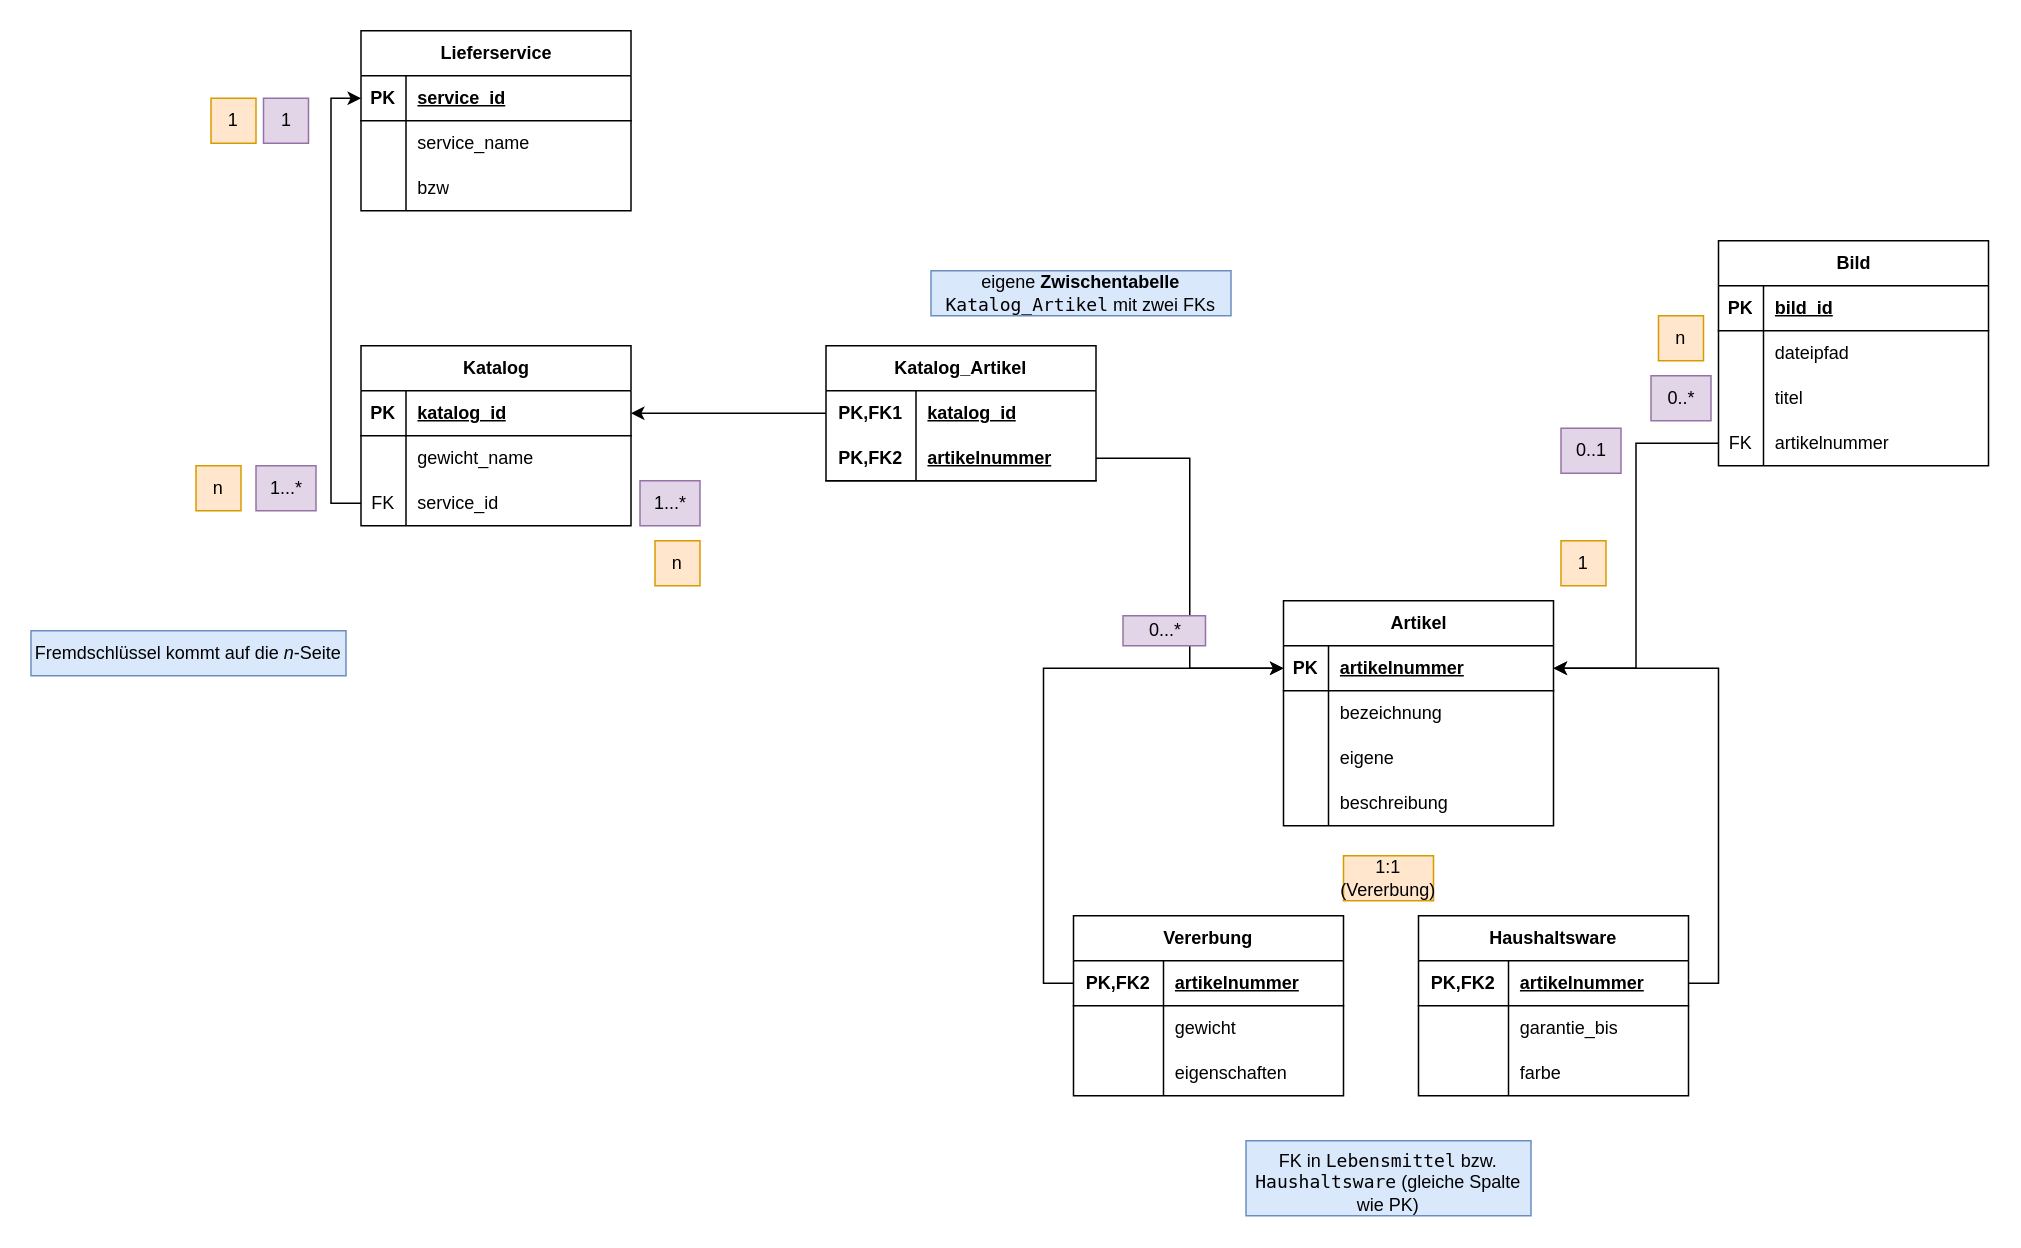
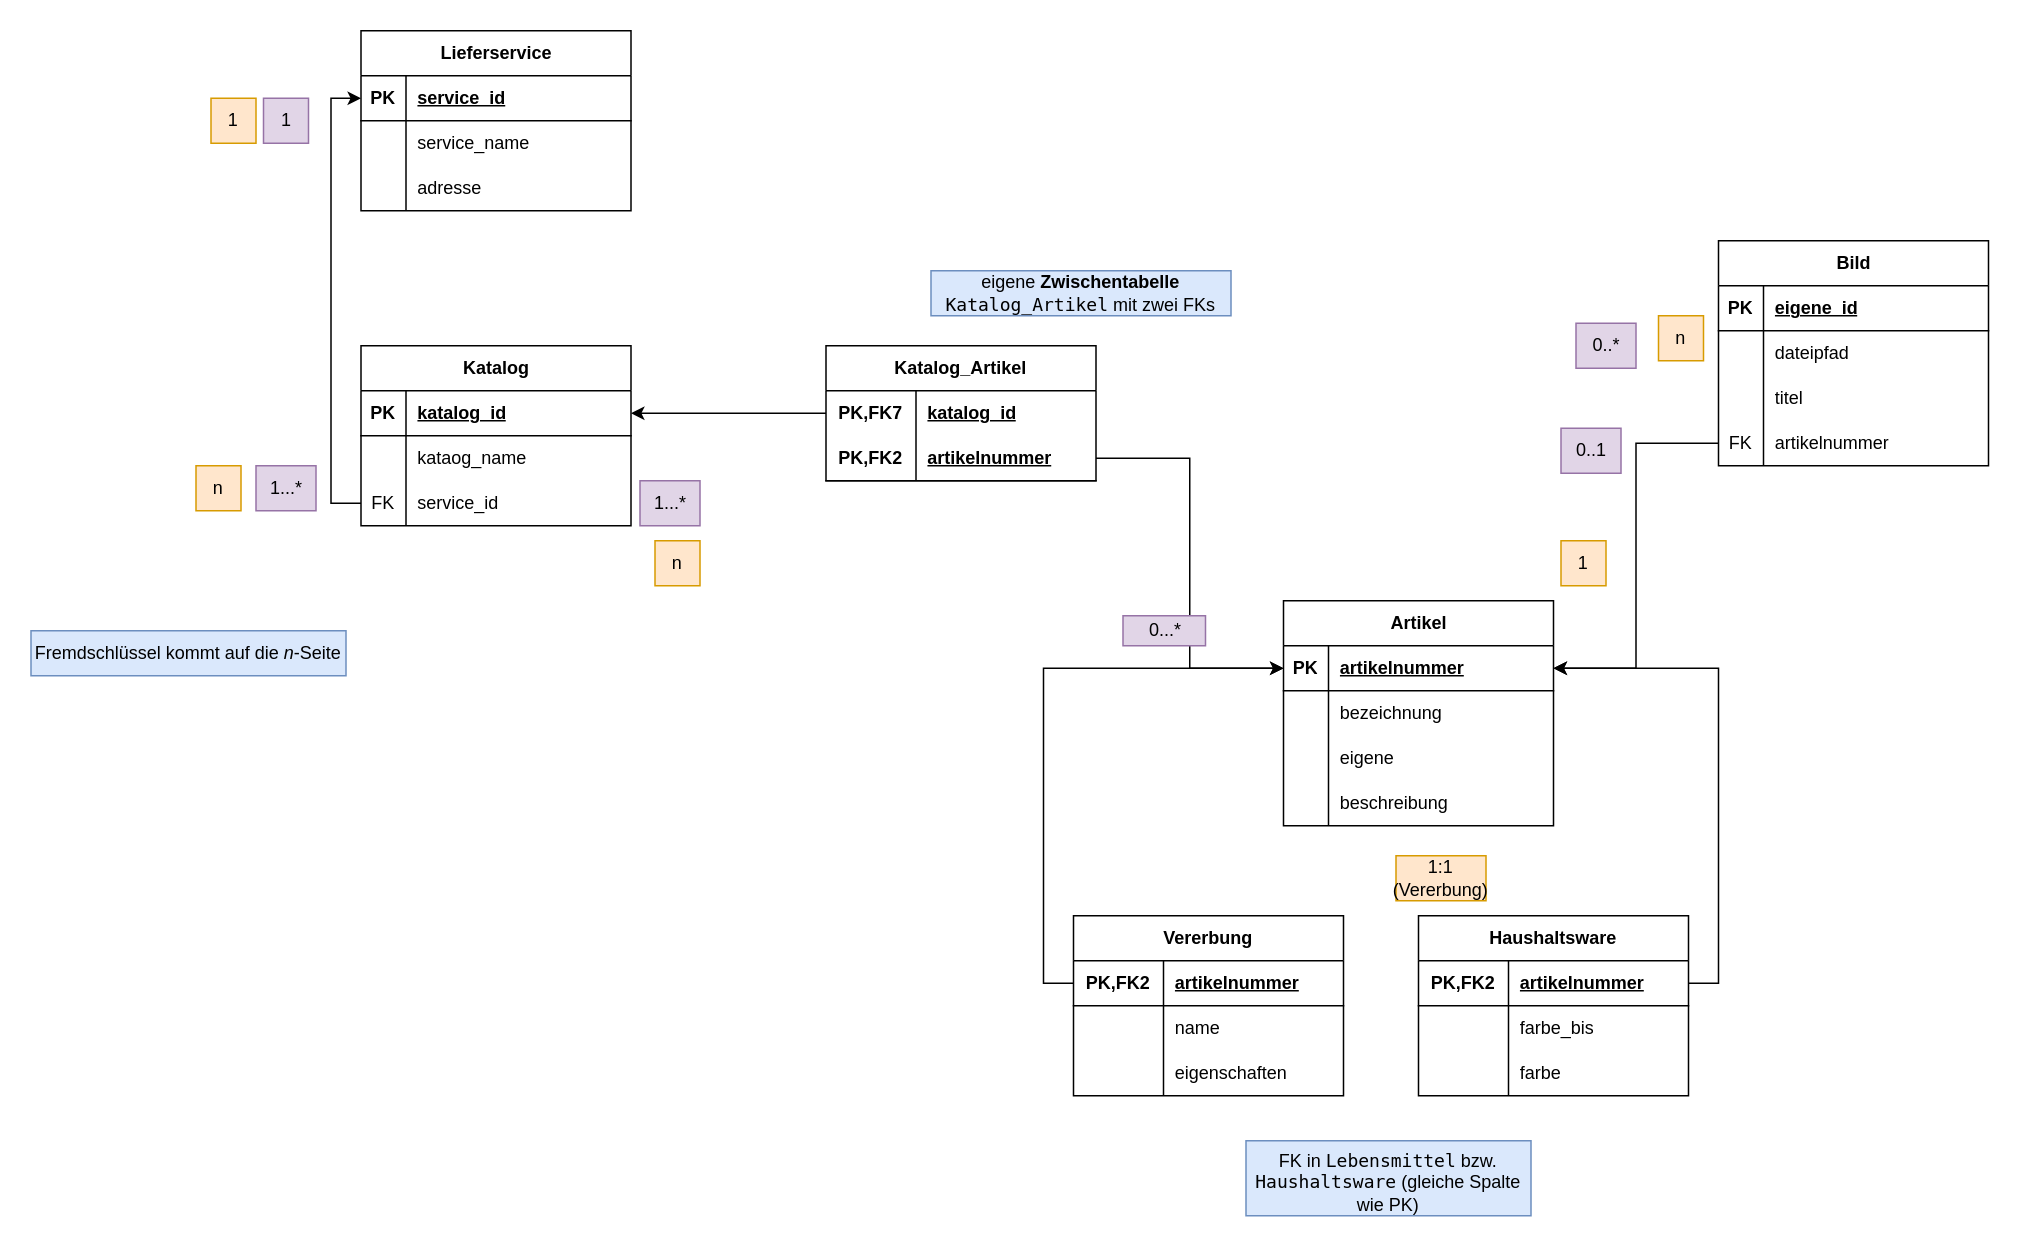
node "bzw": label "bzw" -> "adresse"
node "bild_id": label "bild_id" -> "eigene_id"
node "0..*": moved (1681, 398) -> (1606, 346)
node "PK,FK1": label "PK,FK1" -> "PK,FK7"
node "gewicht_name": label "gewicht_name" -> "kataog_name"
node "1:1 (Vererbung)": moved (1388, 878) -> (1441, 878)
node "gewicht": label "gewicht" -> "name"
node "garantie_bis": label "garantie_bis" -> "farbe_bis"
